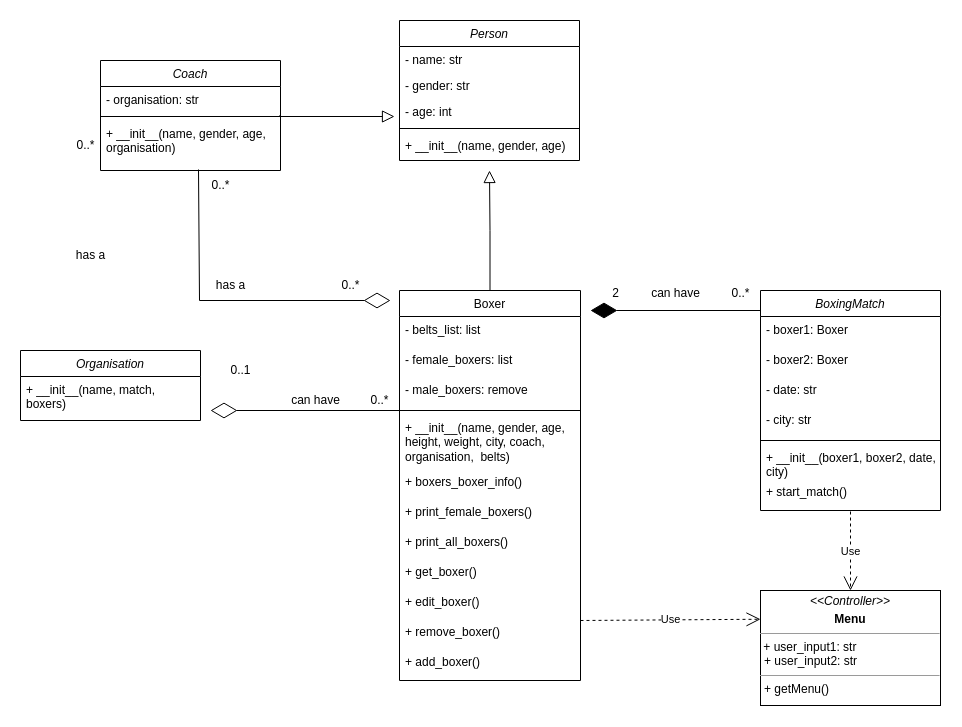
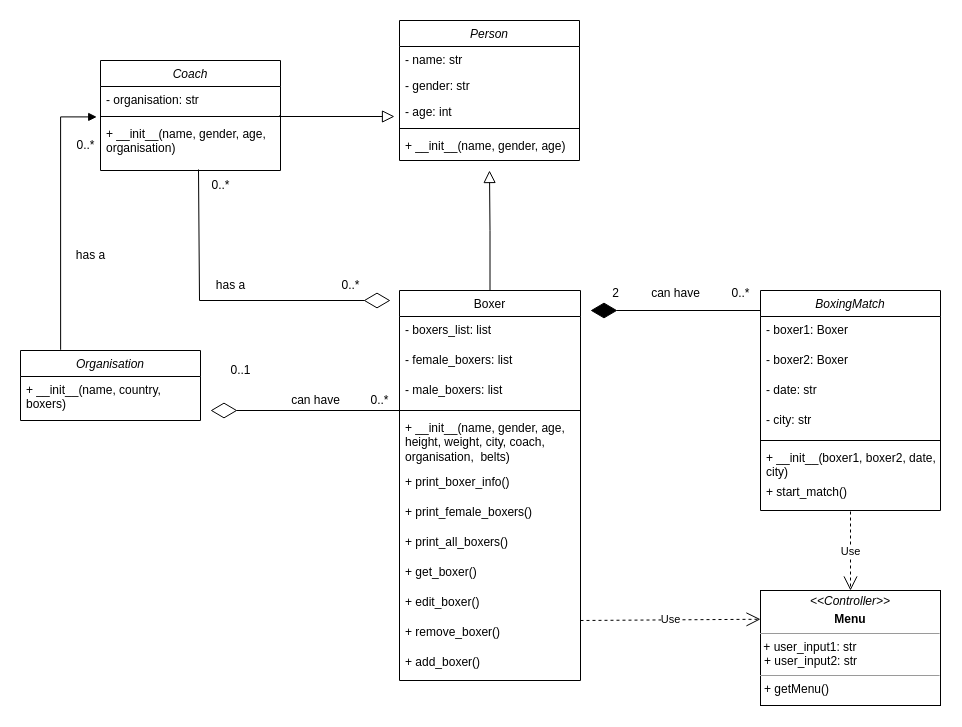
edge "Organisation" -> "+ __init__(name, gender, age, organisation)": added
node "- belts_list: list": label "- belts_list: list" -> "- boxers_list: list"
node "- male_boxers: remove": label "- male_boxers: remove" -> "- male_boxers: list"
node "+ __init__(name, match, boxers)": label "+ __init__(name, match, boxers)" -> "+ __init__(name, country, boxers)"
node "+ boxers_boxer_info()": label "+ boxers_boxer_info()" -> "+ print_boxer_info()"
